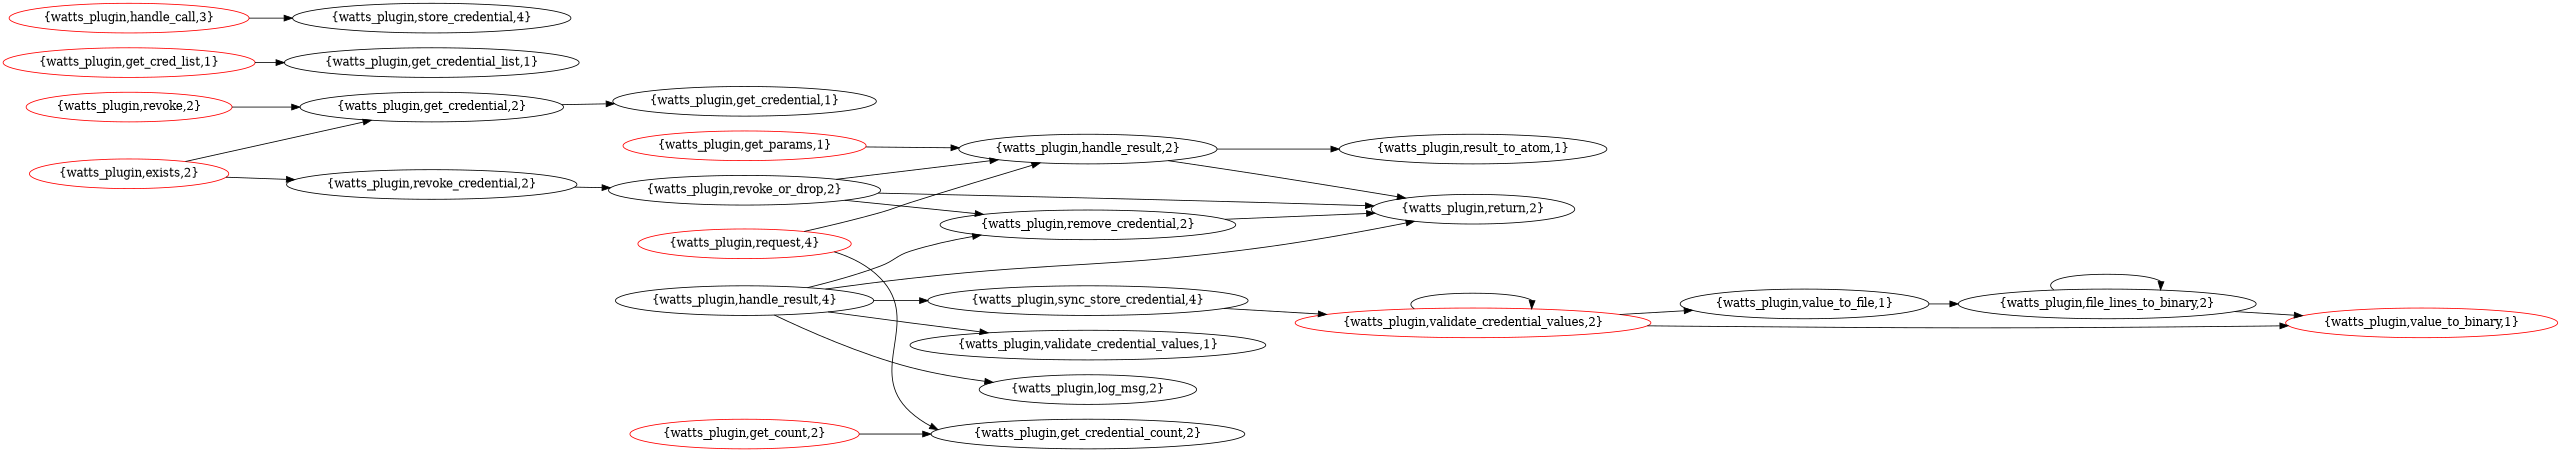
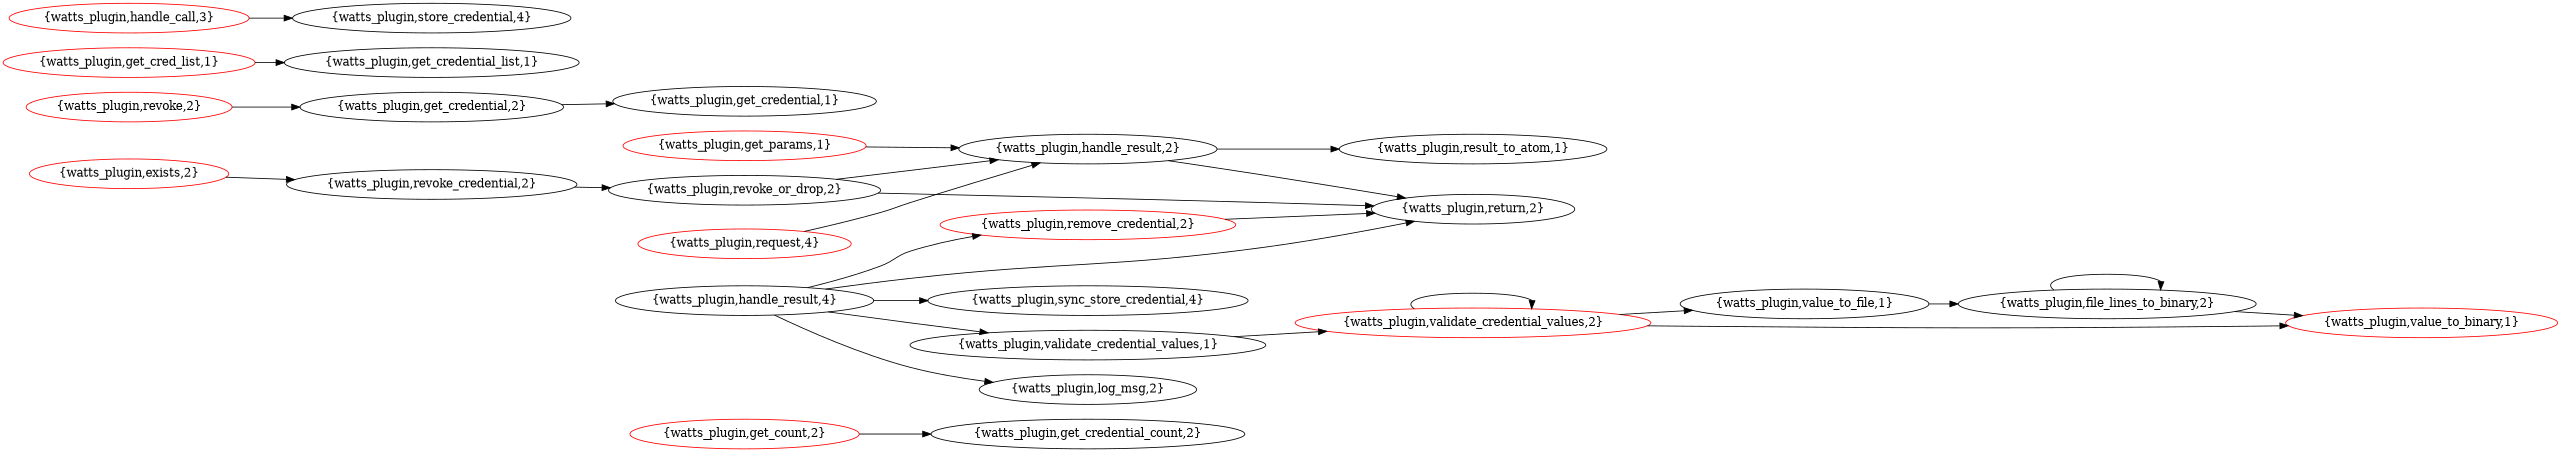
edge "{watts_plugin,exists,2}" -> "{watts_plugin,get_credential,2}": removed
edge "{watts_plugin,revoke_or_drop,2}" -> "{watts_plugin,remove_credential,2}": removed
node "{watts_plugin,remove_credential,2}": color black -> red
edge "{watts_plugin,sync_store_credential,4}" -> "{watts_plugin,validate_credential_values,2}": now "{watts_plugin,validate_credential_values,1}" -> "{watts_plugin,validate_credential_values,2}"
edge "{watts_plugin,request,4}" -> "{watts_plugin,get_credential_count,2}": removed
